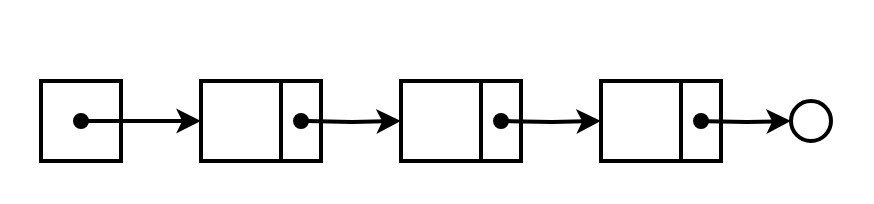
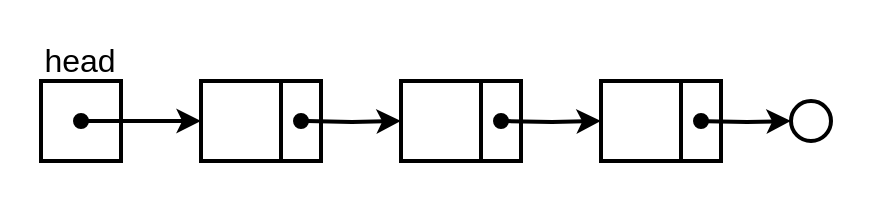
node "head": added
